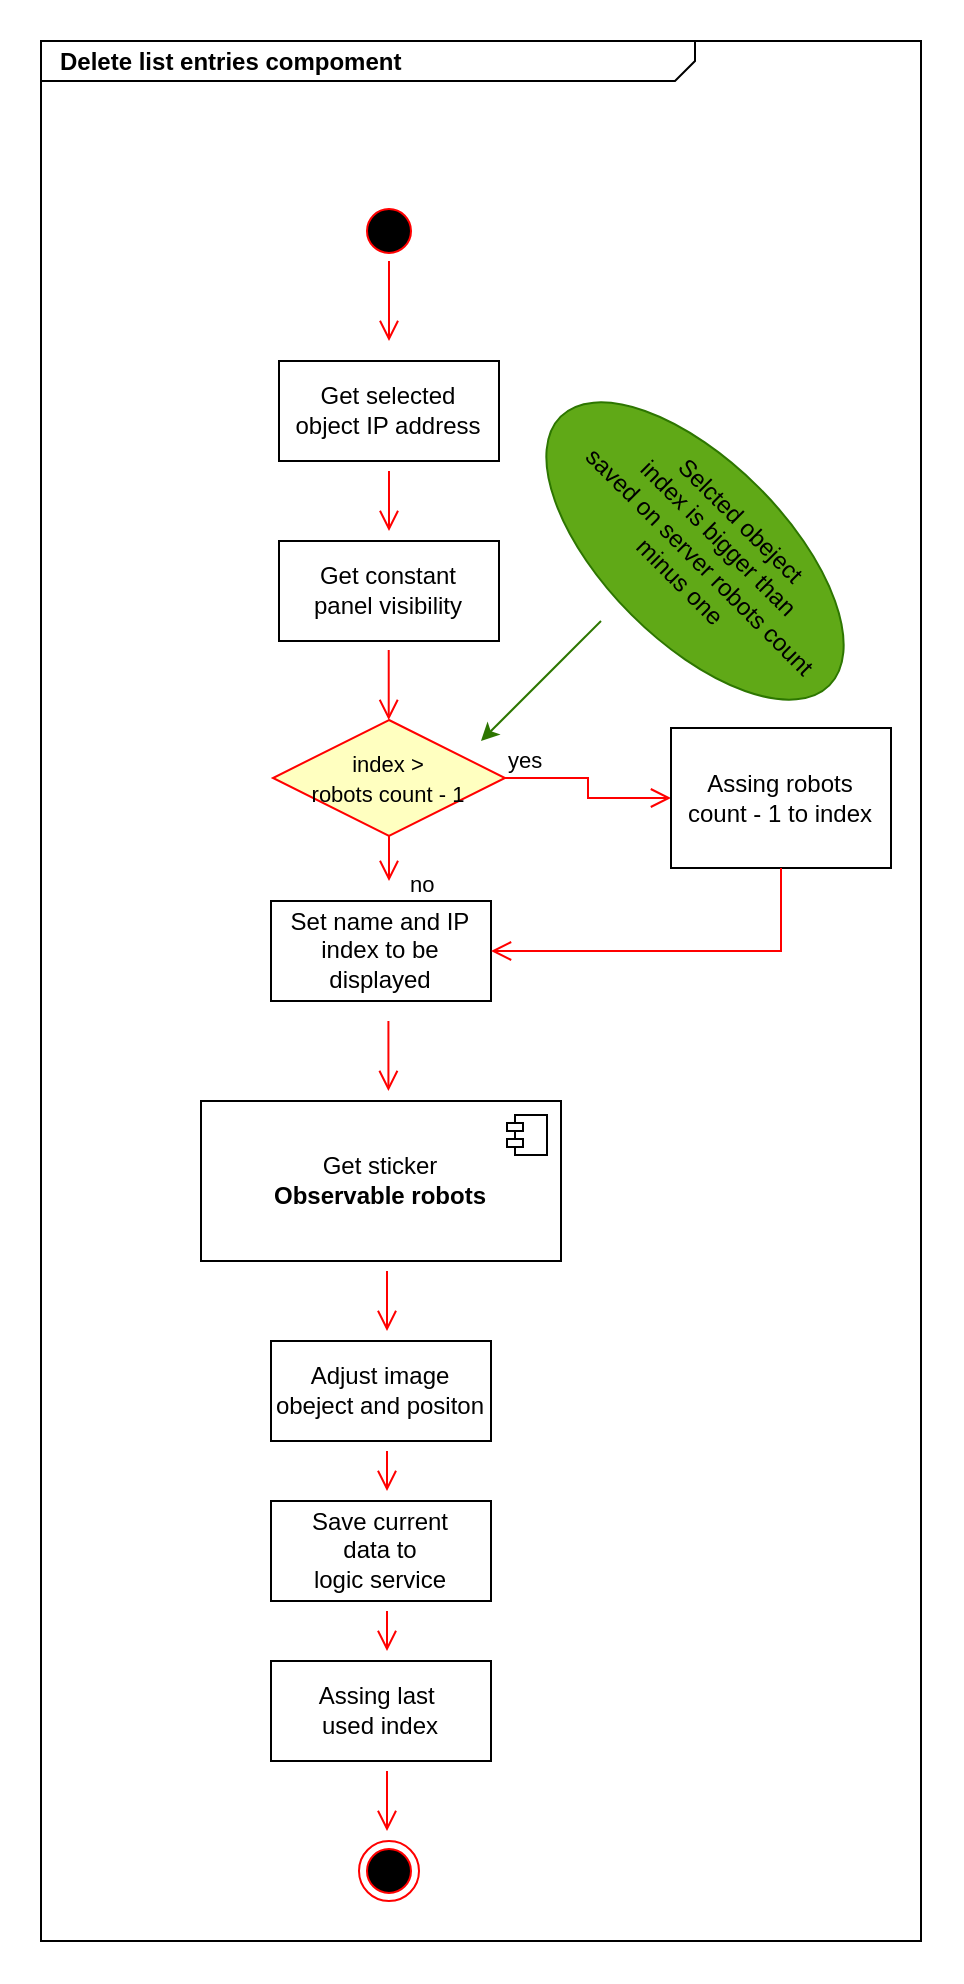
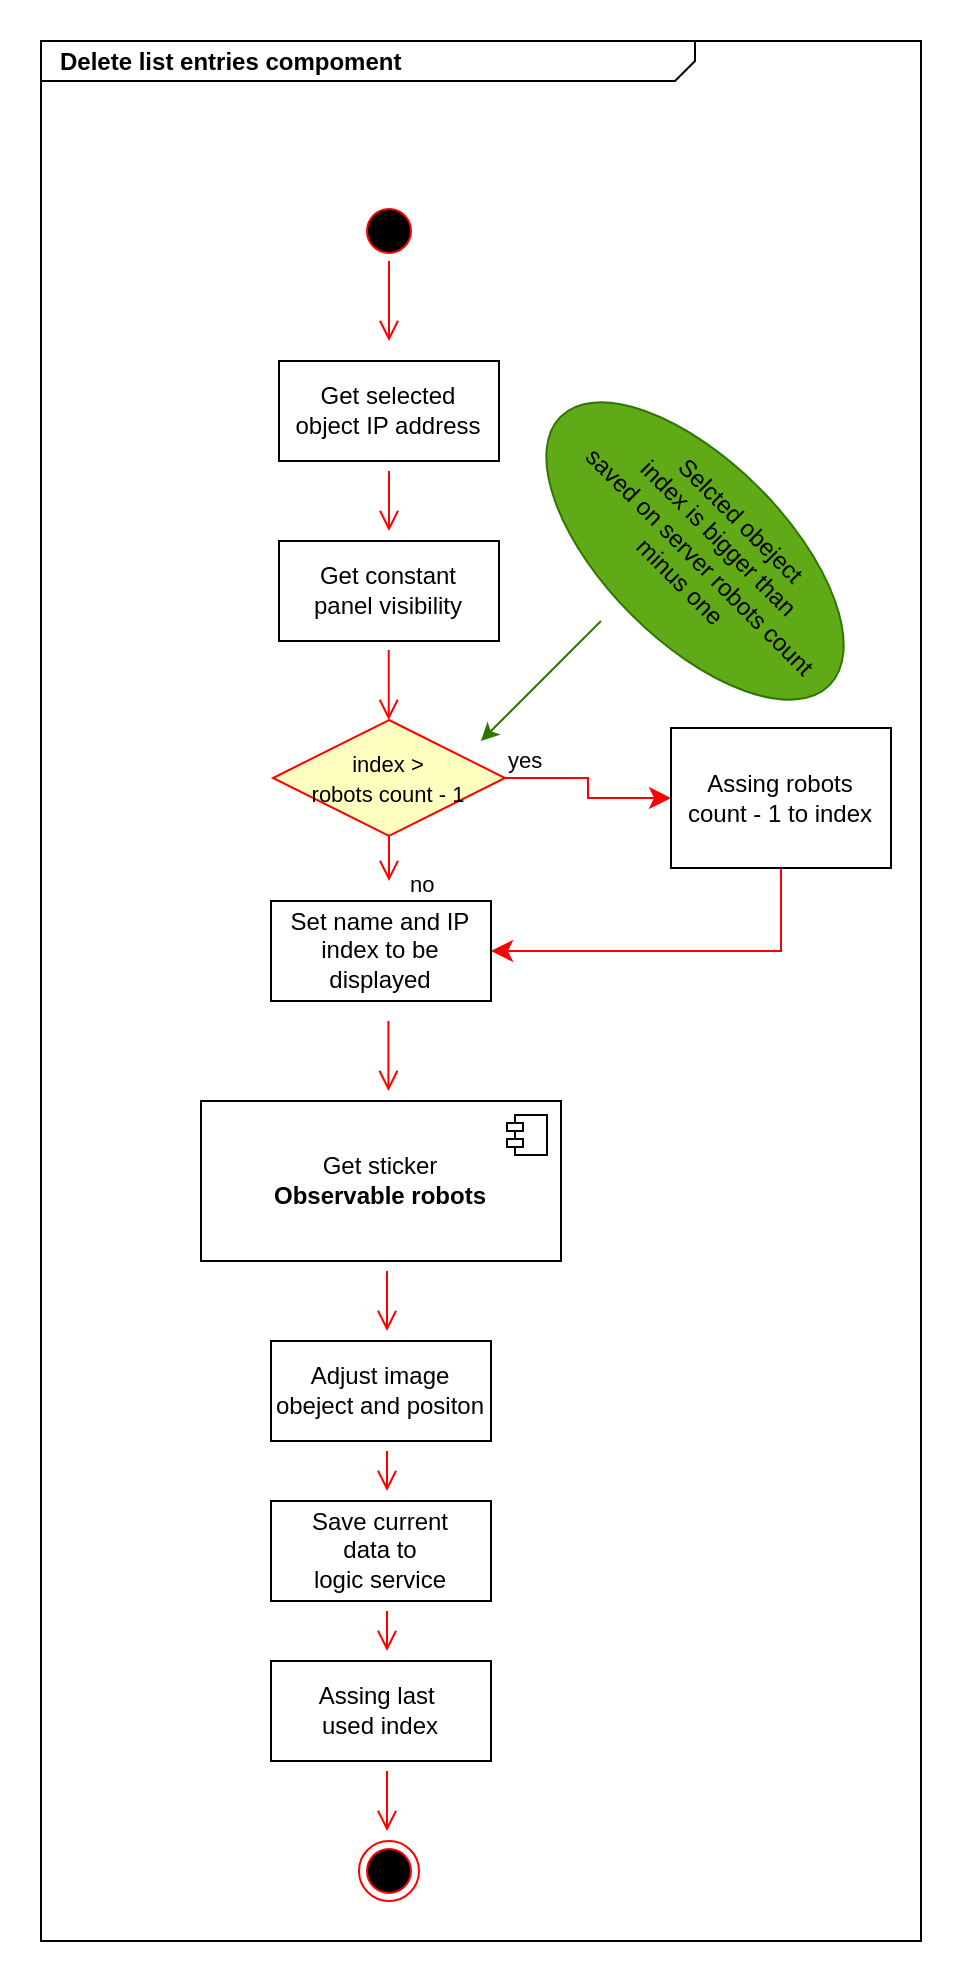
edge "index > robots count - 1" -> "Assing robots count - 1 to index": arrowhead open -> classic
edge "Assing robots count - 1 to index" -> "Set name and IP index to be displayed": arrowhead open -> classic
